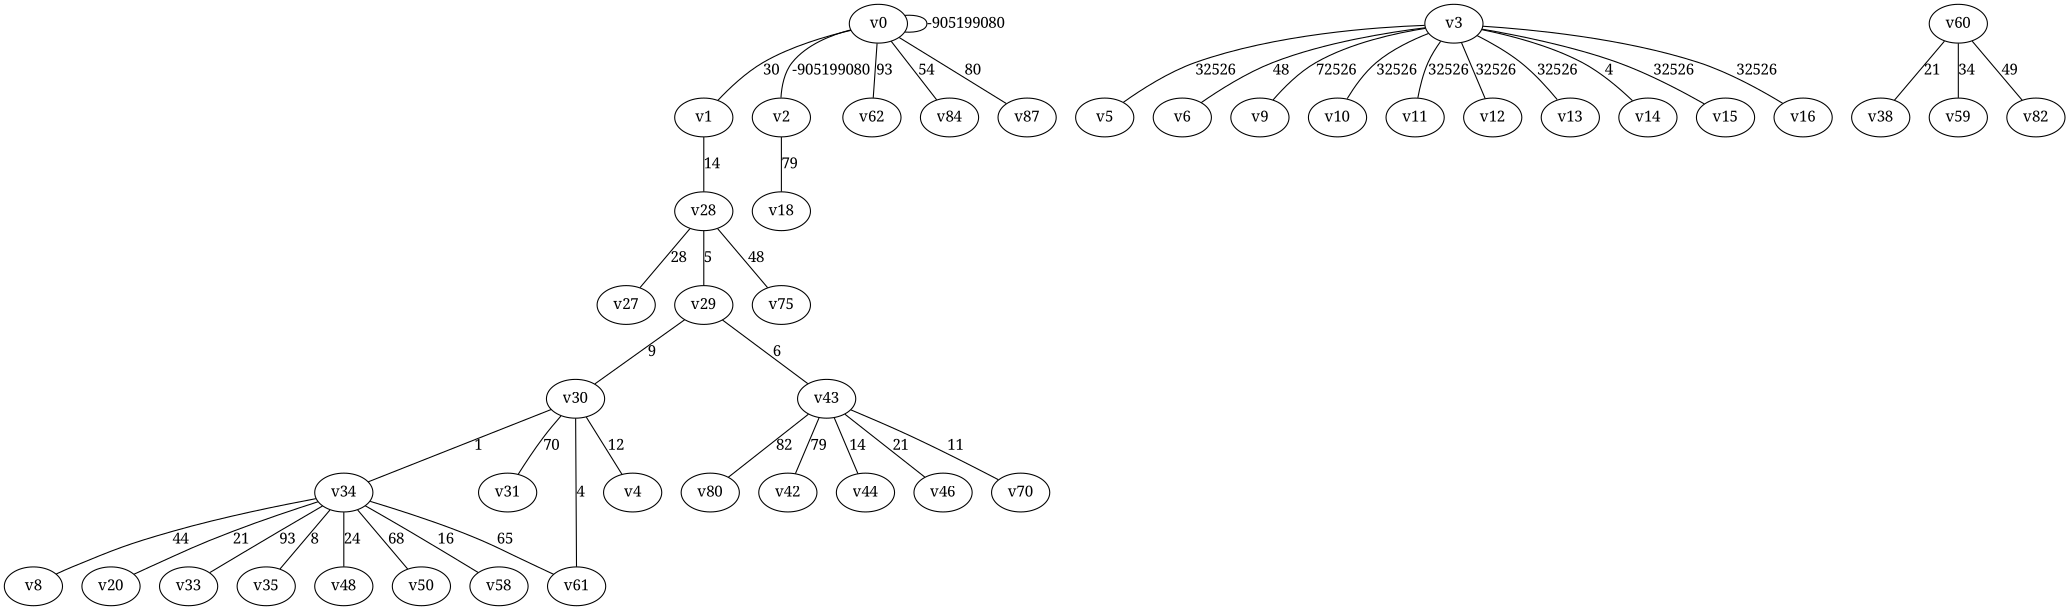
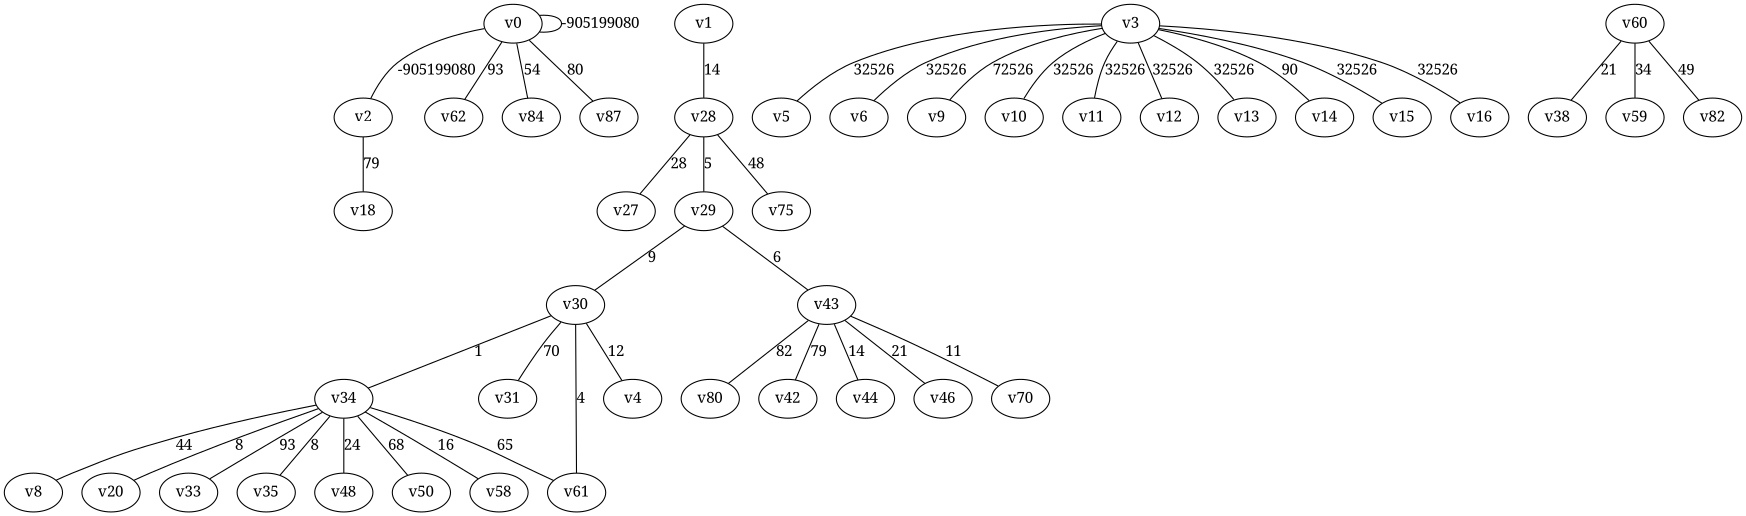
edge "v0" -- "v1": removed, label "30"
edge "v3" -- "v6": label "48" -> "32526"
edge "v3" -- "v14": label "4" -> "90"
edge "v34" -- "v20": label "21" -> "8"
